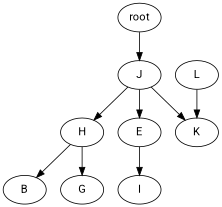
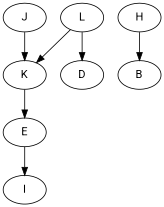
node "root": removed
node "D": added
edge "J" -> "E": now "K" -> "E"
edge "J" -> "H": removed
node "G": removed
